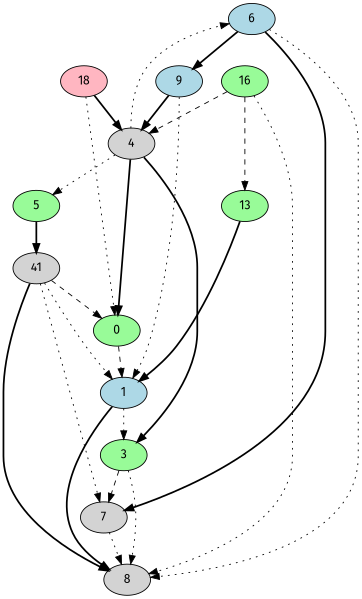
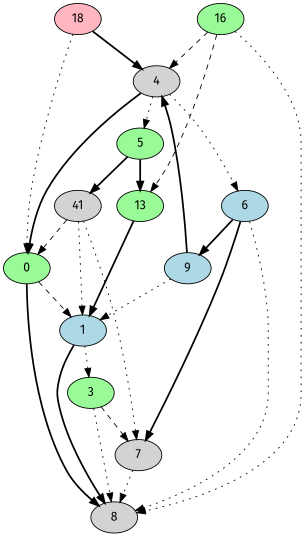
edge "5" -> "13": added
edge "4" -> "3": removed
edge "41" -> "8": now "0" -> "8"
